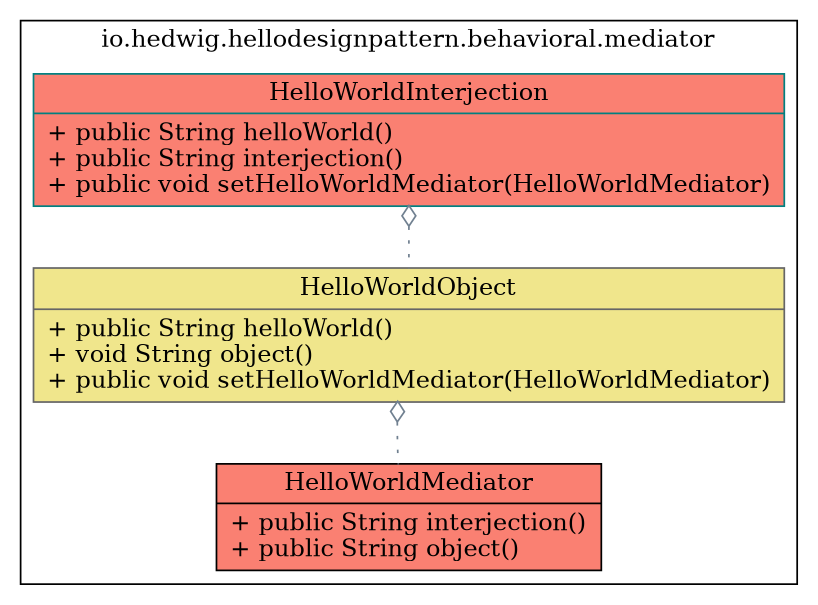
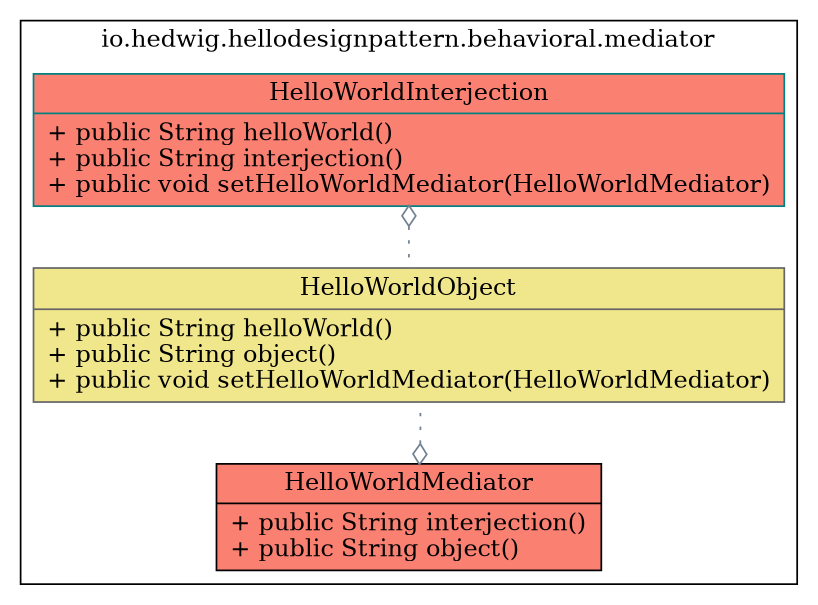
node "HelloWorldObject": text "+ void String object()" -> "+ public String object()"
edge "HelloWorldMediator" -> "HelloWorldObject": reversed
